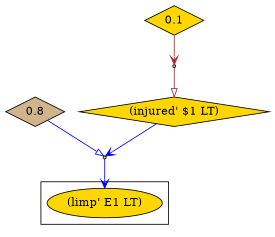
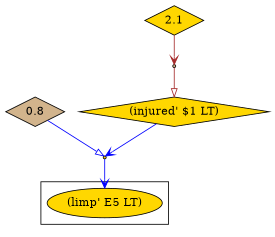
node "0.1": label "0.1" -> "2.1"
node "(limp' E1 LT)": label "(limp' E1 LT)" -> "(limp' E5 LT)"
